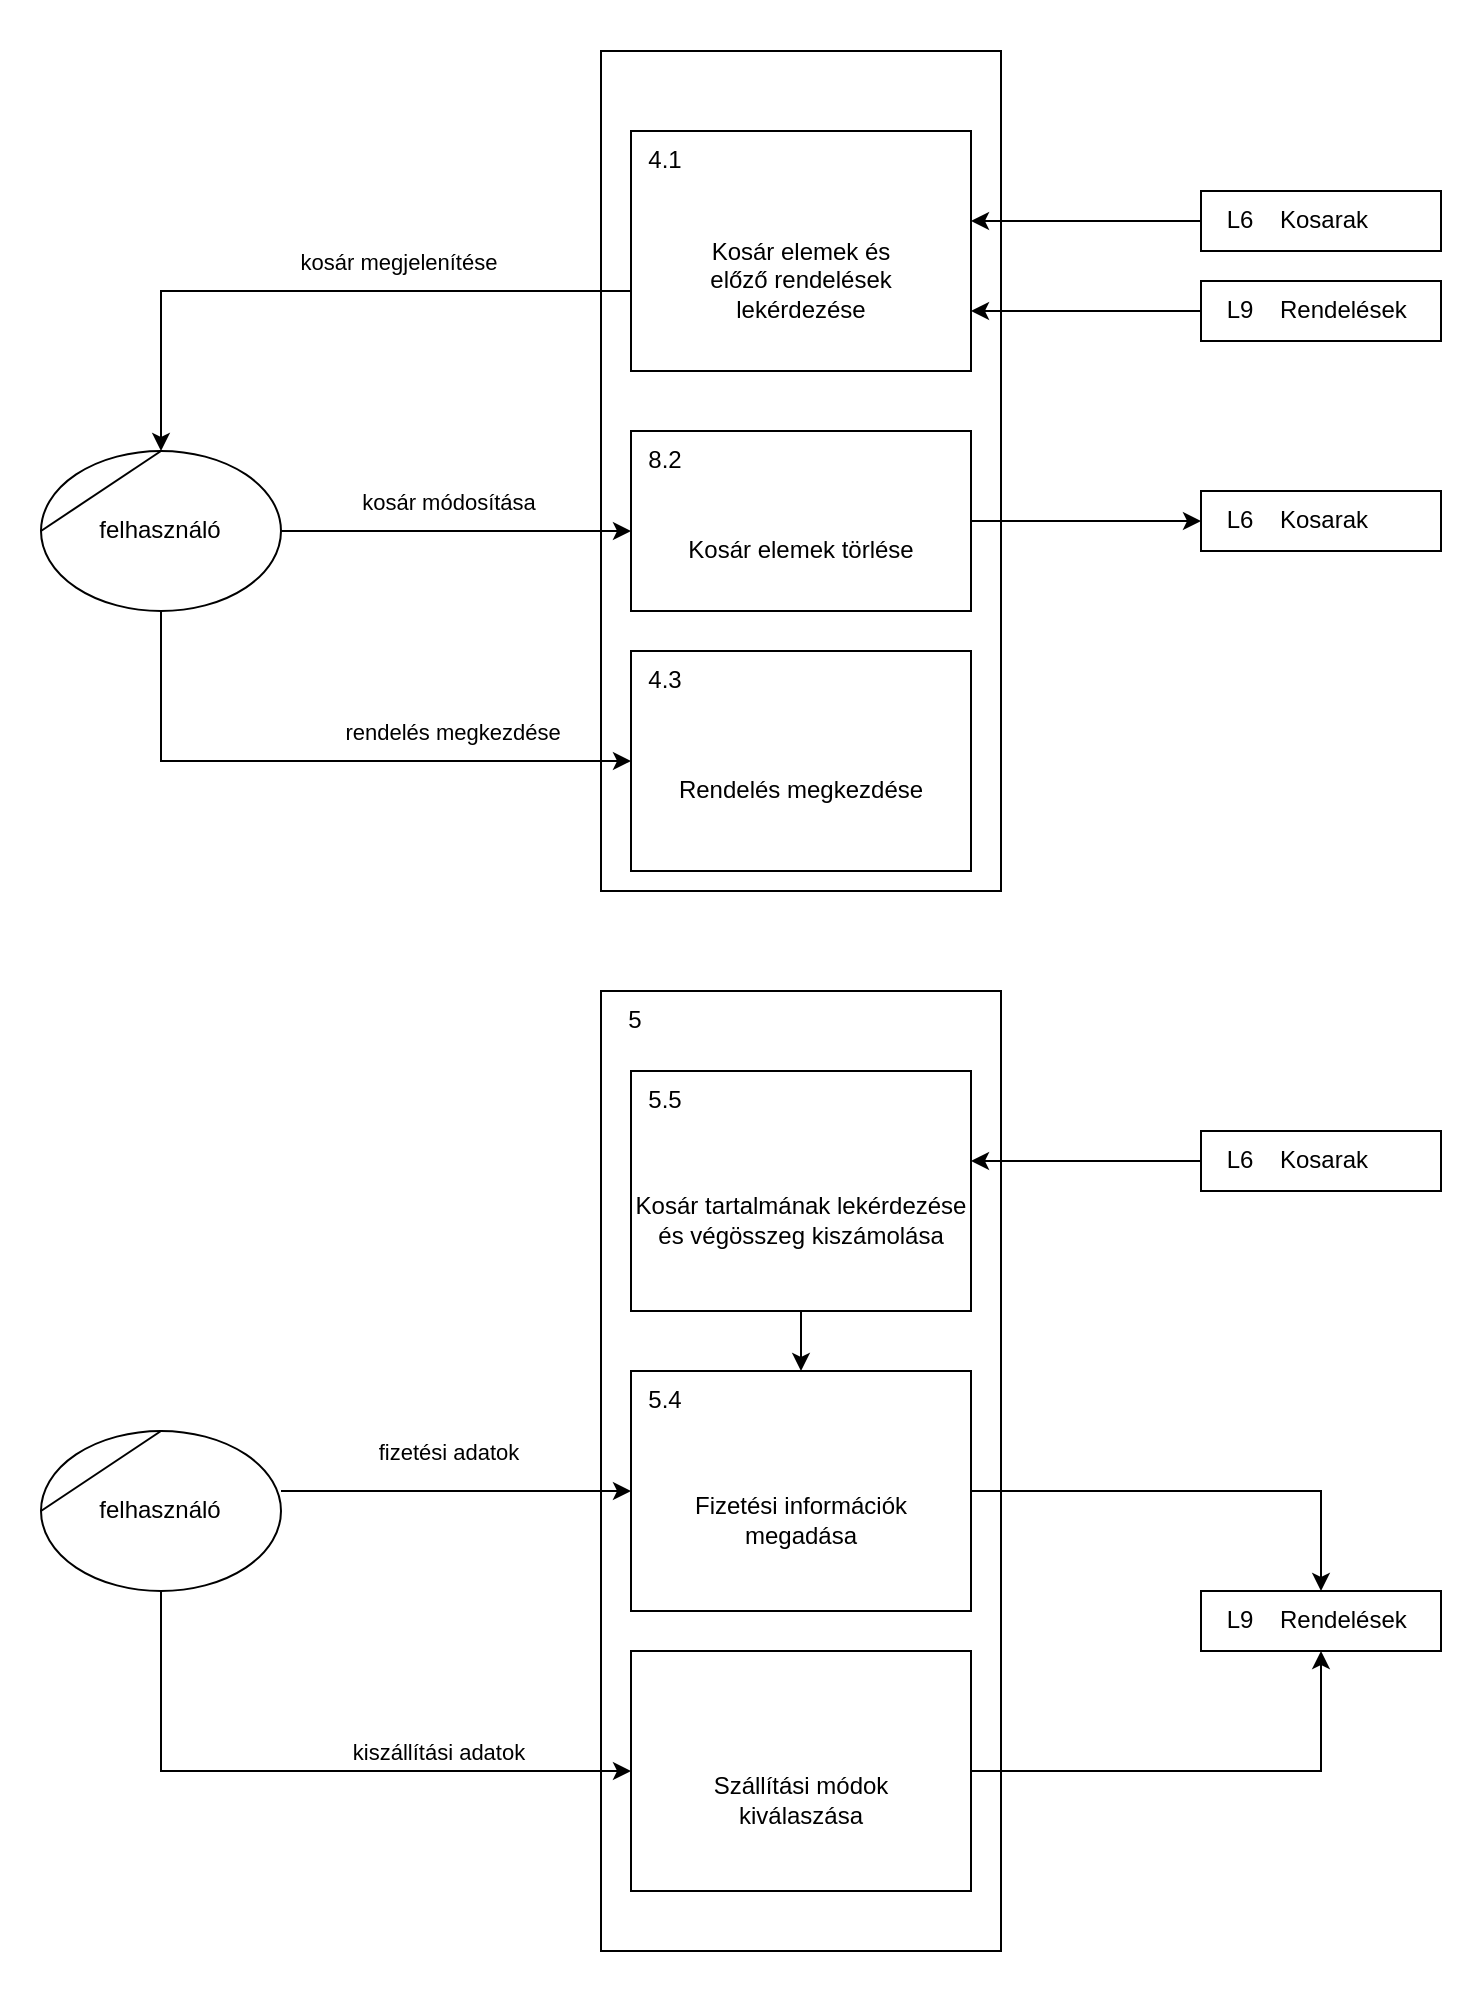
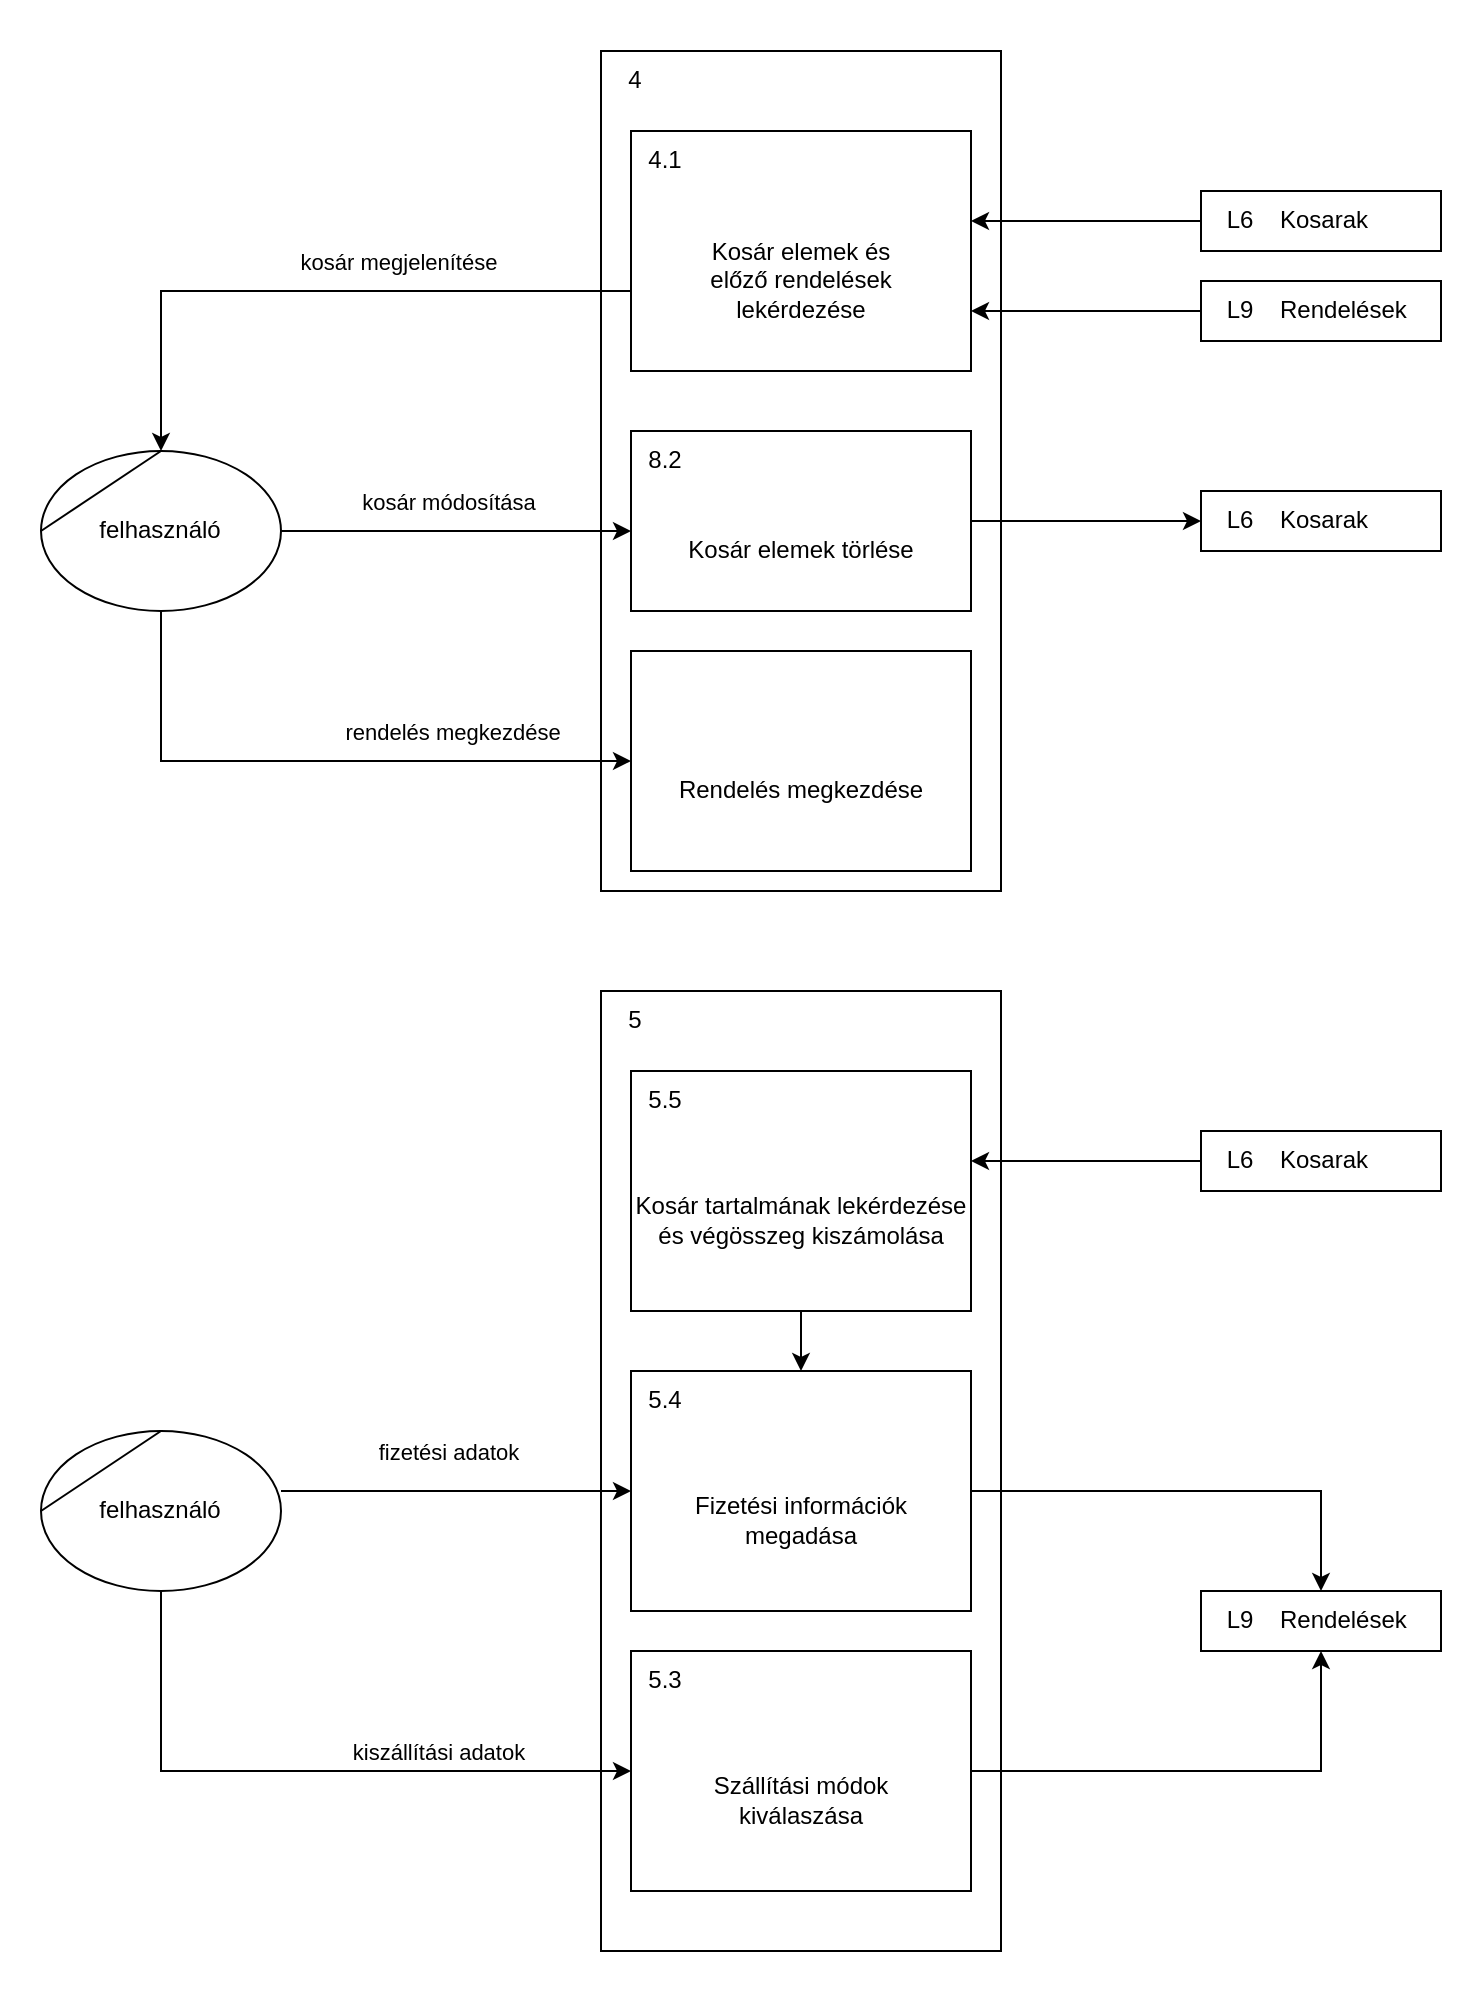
node "4": added
node "4.3": removed
node "5.3": added
